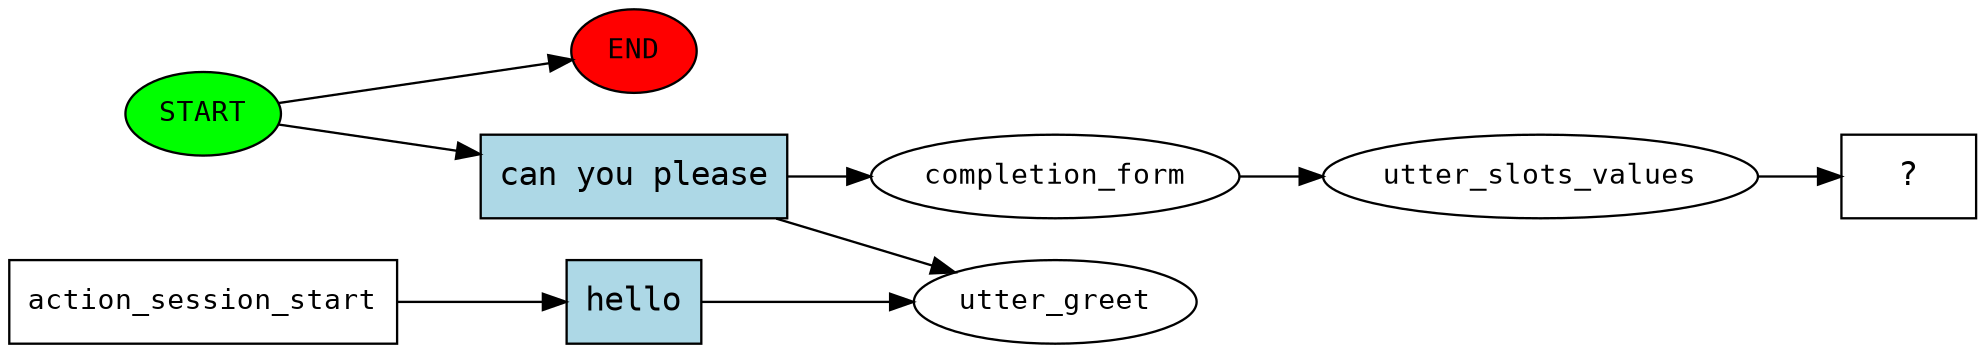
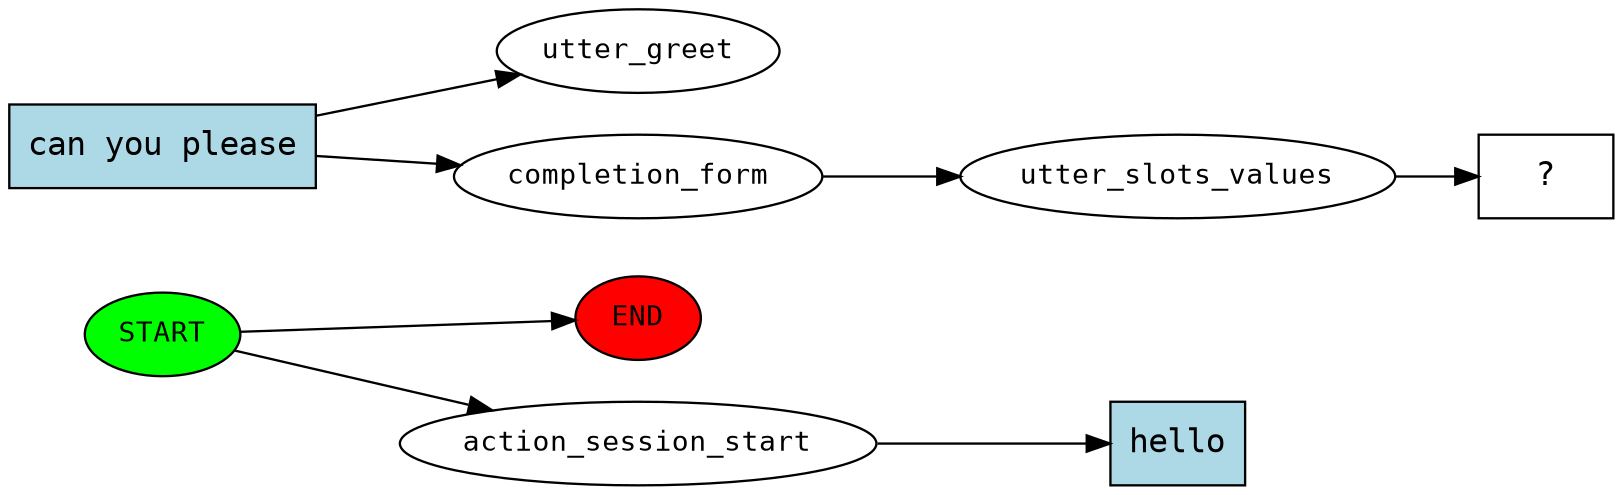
edge "START" -> "can you please": now "START" -> "action_session_start"
node "action_session_start": shape box -> ellipse
edge "hello" -> "utter_greet": removed
